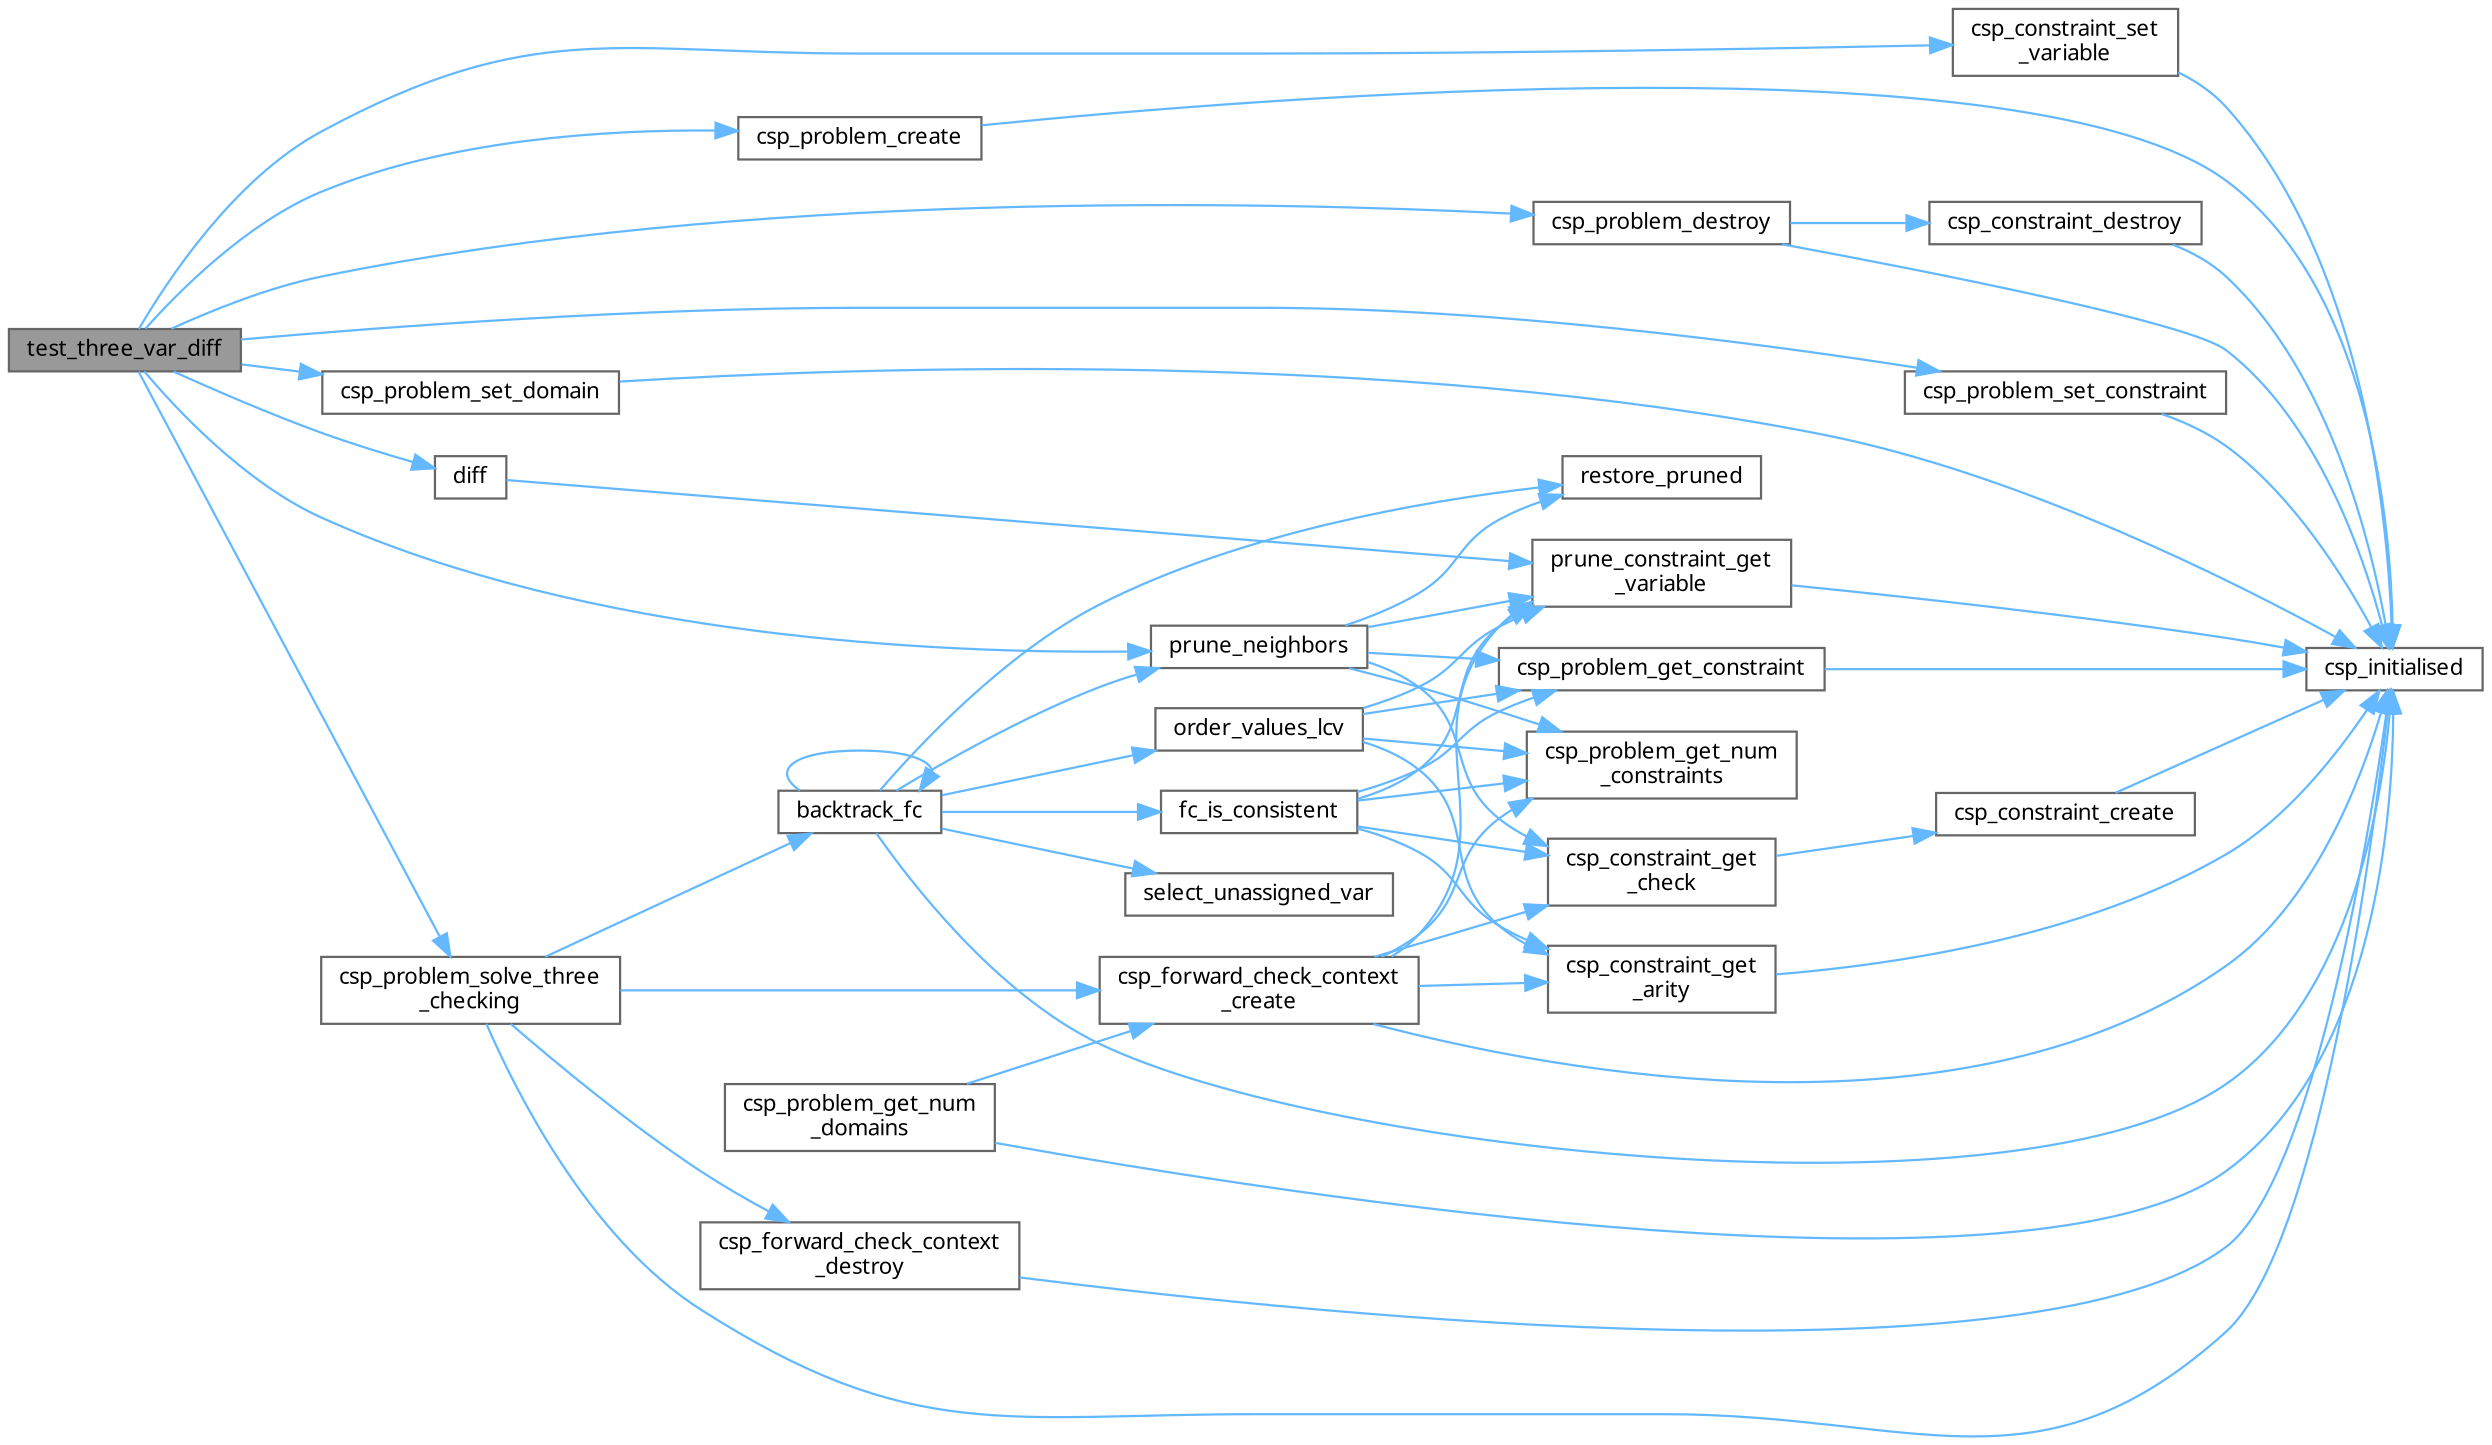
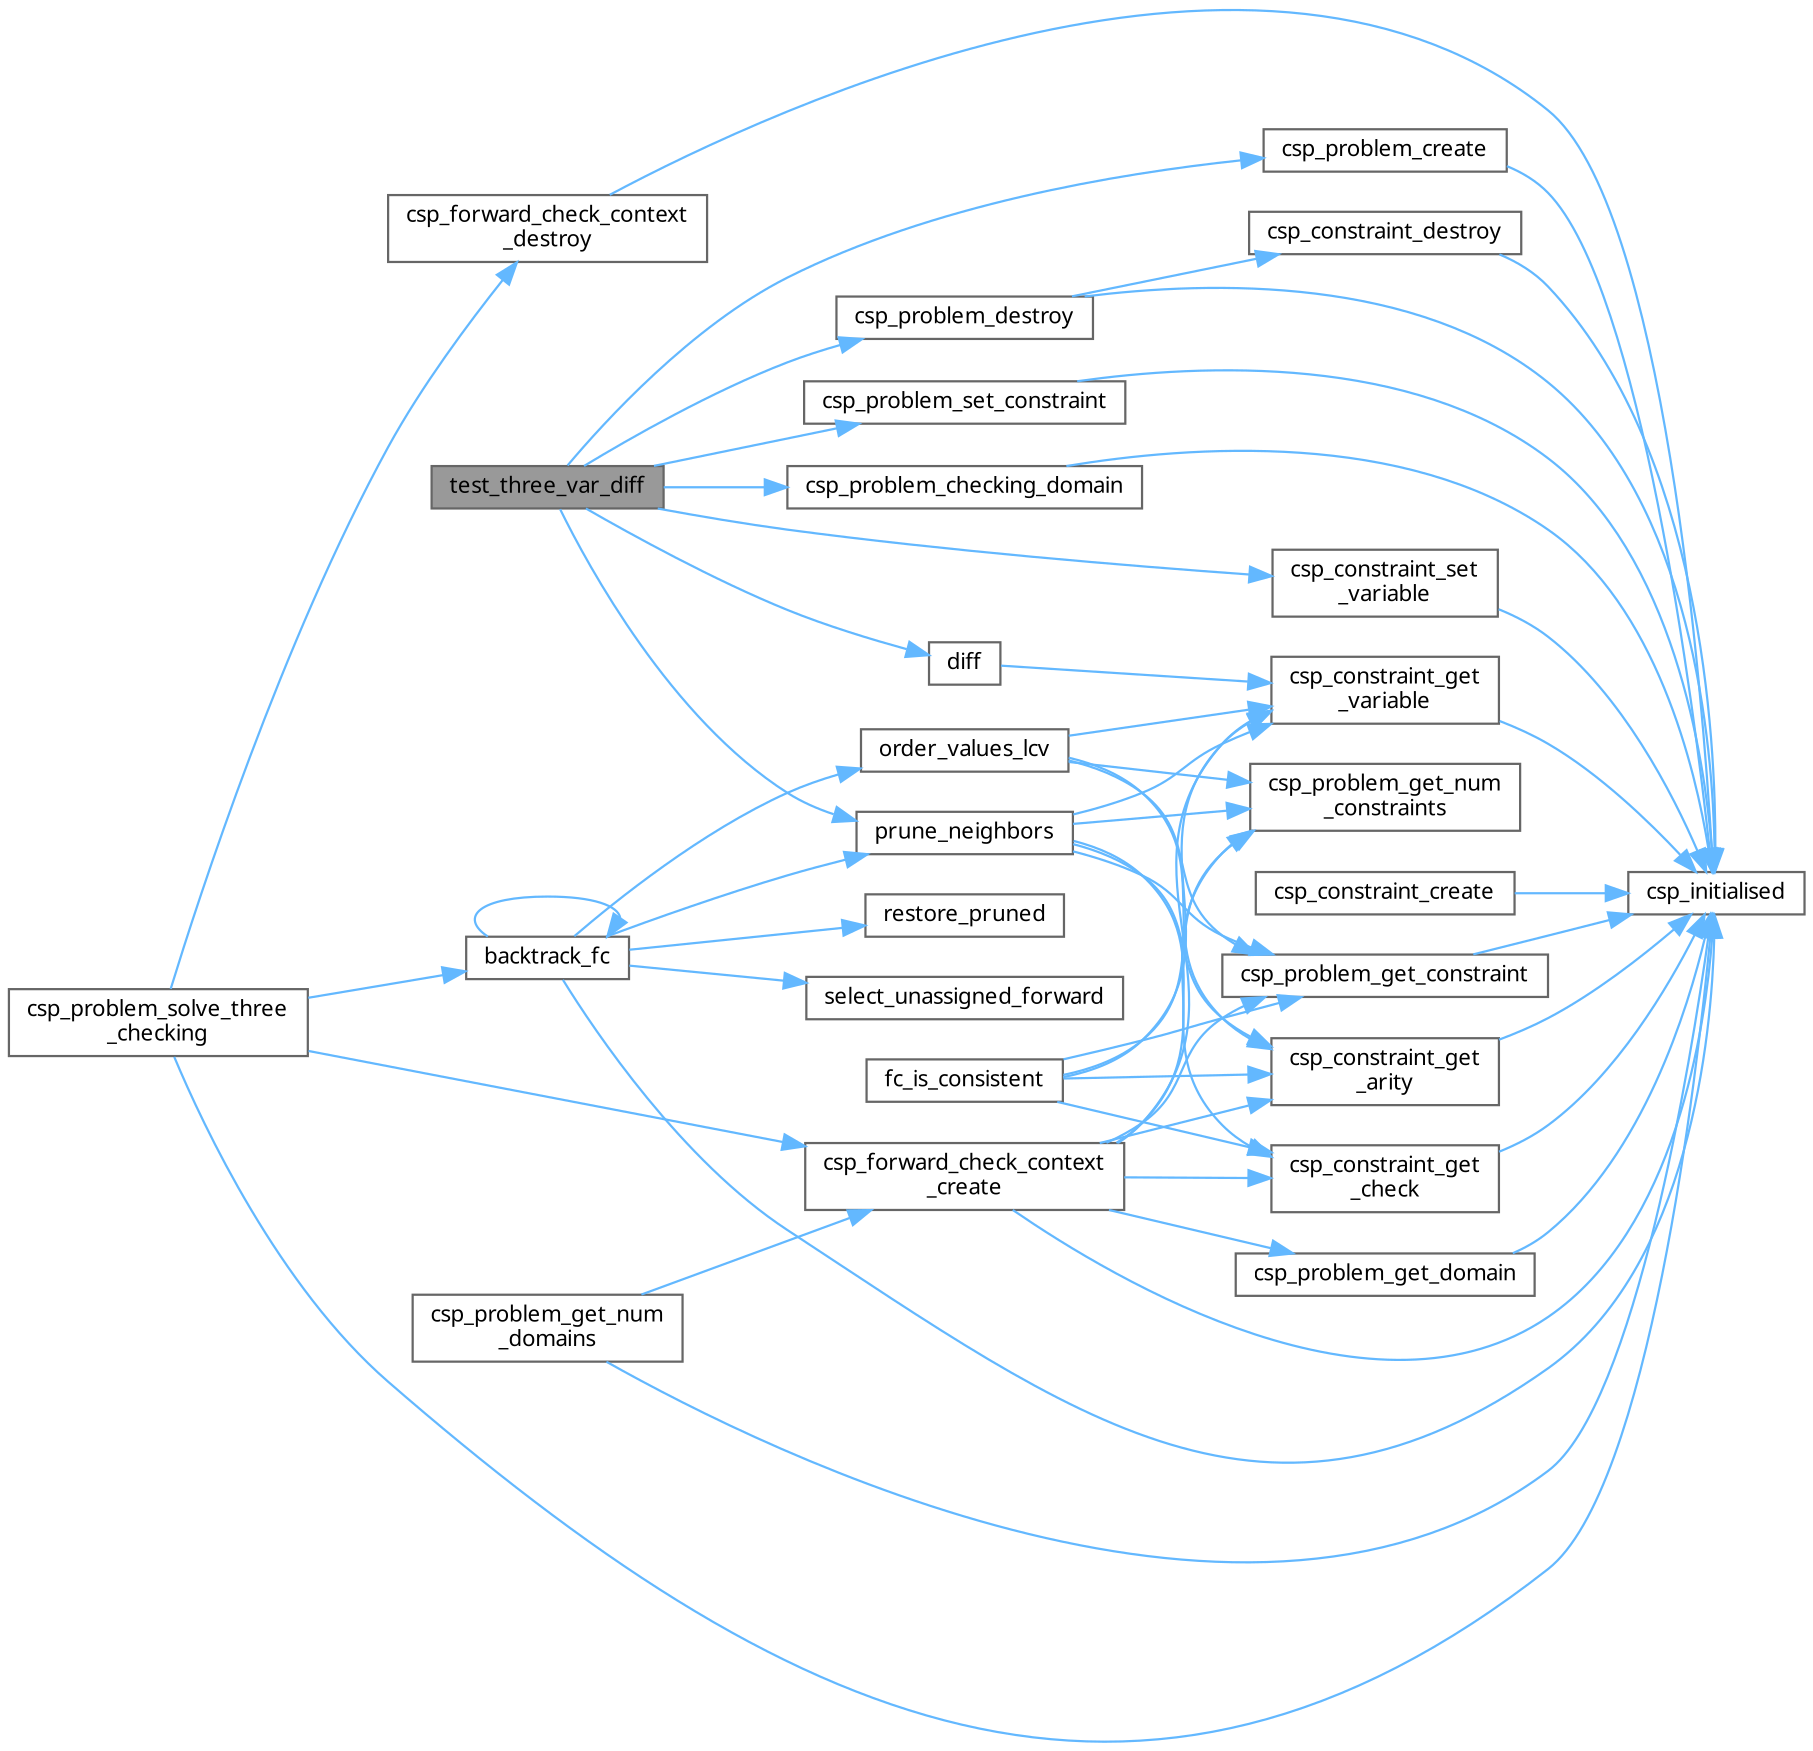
node "csp_problem_set_domain": label "csp_problem_set_domain" -> "csp_problem_checking_domain"
node "prune_constraint_get _variable": label "prune_constraint_get _variable" -> "csp_constraint_get _variable"
edge "prune_neighbors" -> "restore_pruned": now "prune_neighbors" -> "csp_constraint_get _arity"
edge "test_three_var_diff" -> "csp_problem_solve_three _checking": removed
edge "backtrack_fc" -> "fc_is_consistent": removed
edge "csp_constraint_get _check" -> "csp_constraint_create": now "csp_constraint_get _check" -> "csp_initialised"
node "select_unassigned_var": label "select_unassigned_var" -> "select_unassigned_forward"
edge "csp_forward_check_context _create" -> "csp_problem_get_constraint": added
node "csp_problem_get_domain": added
